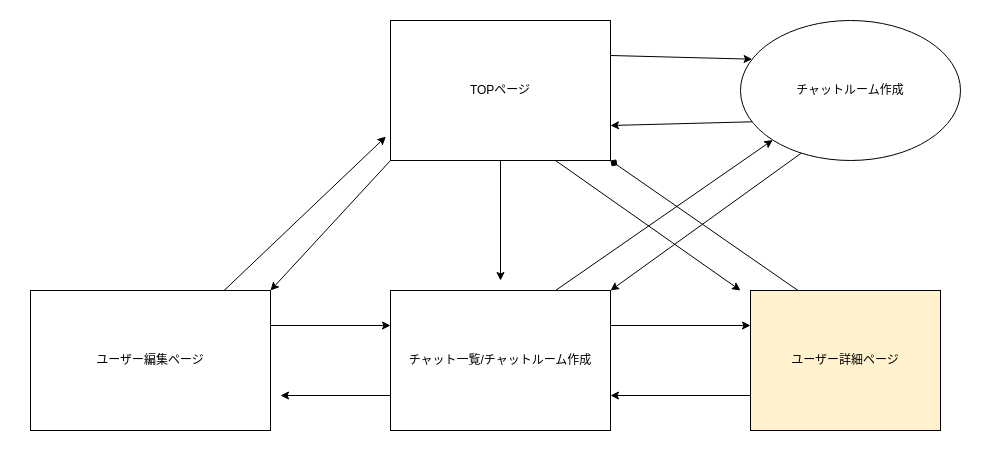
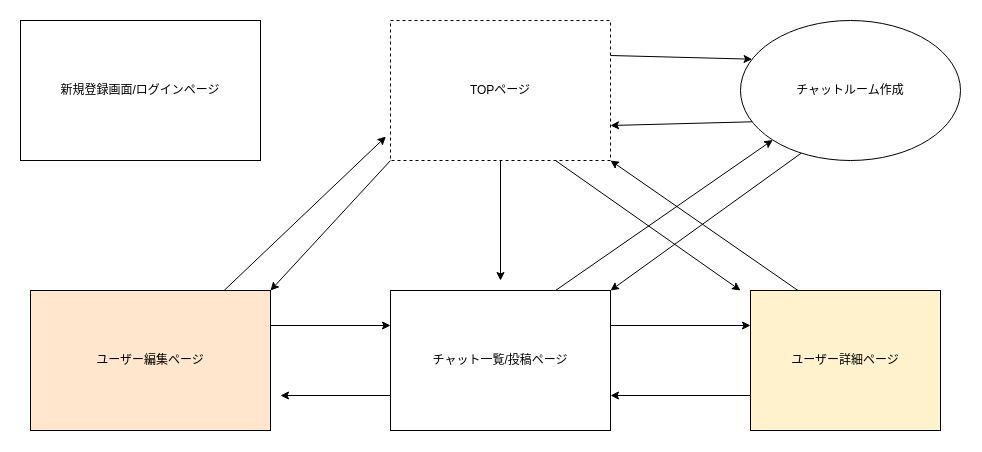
node "新規登録画面/ログインページ": added
node "TOPページ": style solid -> dashed
edge "ユーザー詳細ページ" -> "TOPページ": arrowhead diamond -> classic
node "ユーザー編集ページ": fillcolor #ffffff -> #ffe6cc
node "チャット一覧/チャットルーム作成": label "チャット一覧/チャットルーム作成" -> "チャット一覧/投稿ページ"
